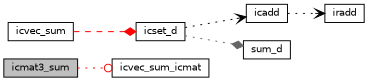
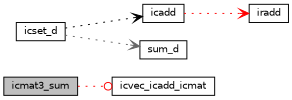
edge "icadd" -> "iradd": color black -> red
node "icvec_sum": removed
edge "icset_d" -> "sum_d": arrowhead diamond -> vee
node "icvec_sum_icmat": label "icvec_sum_icmat" -> "icvec_icadd_icmat"
